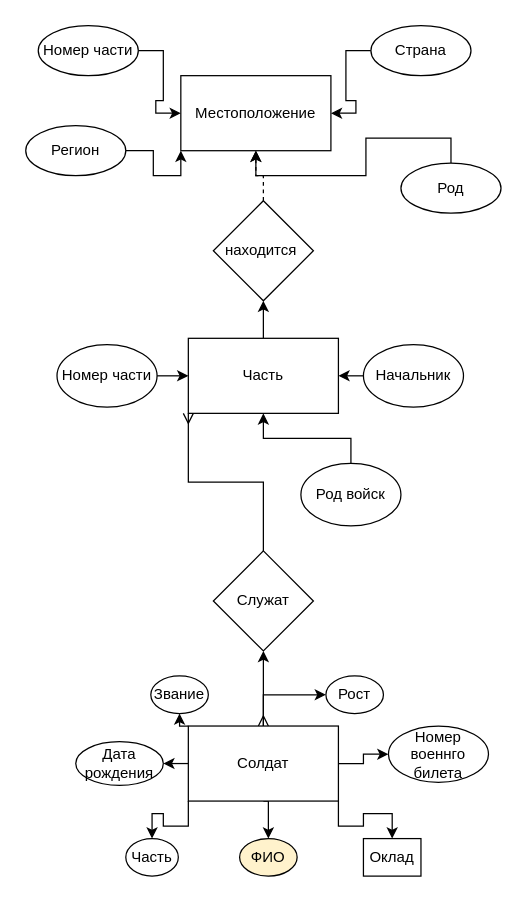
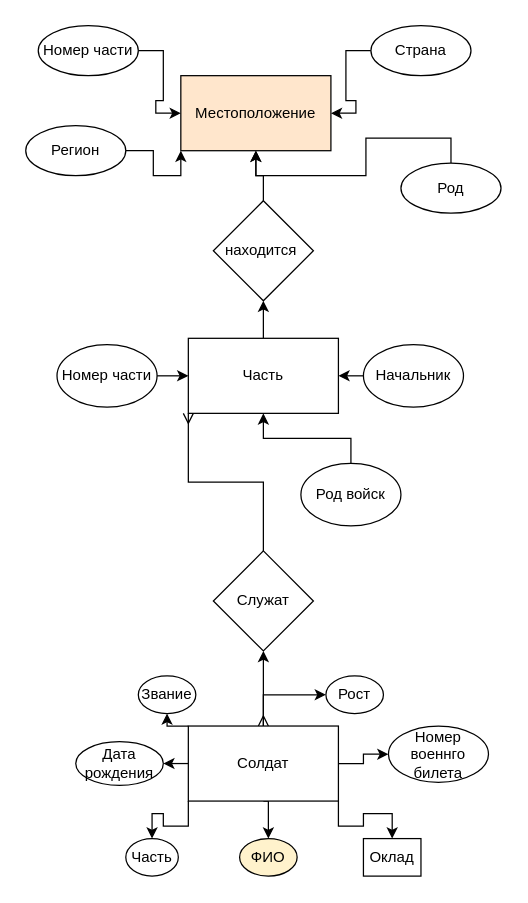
node "Местоположение": fillcolor #ffffff -> #ffe6cc
edge "находится" -> "Местоположение": style dashed -> solid
node "Звание": moved (179, 694) -> (167, 694)
